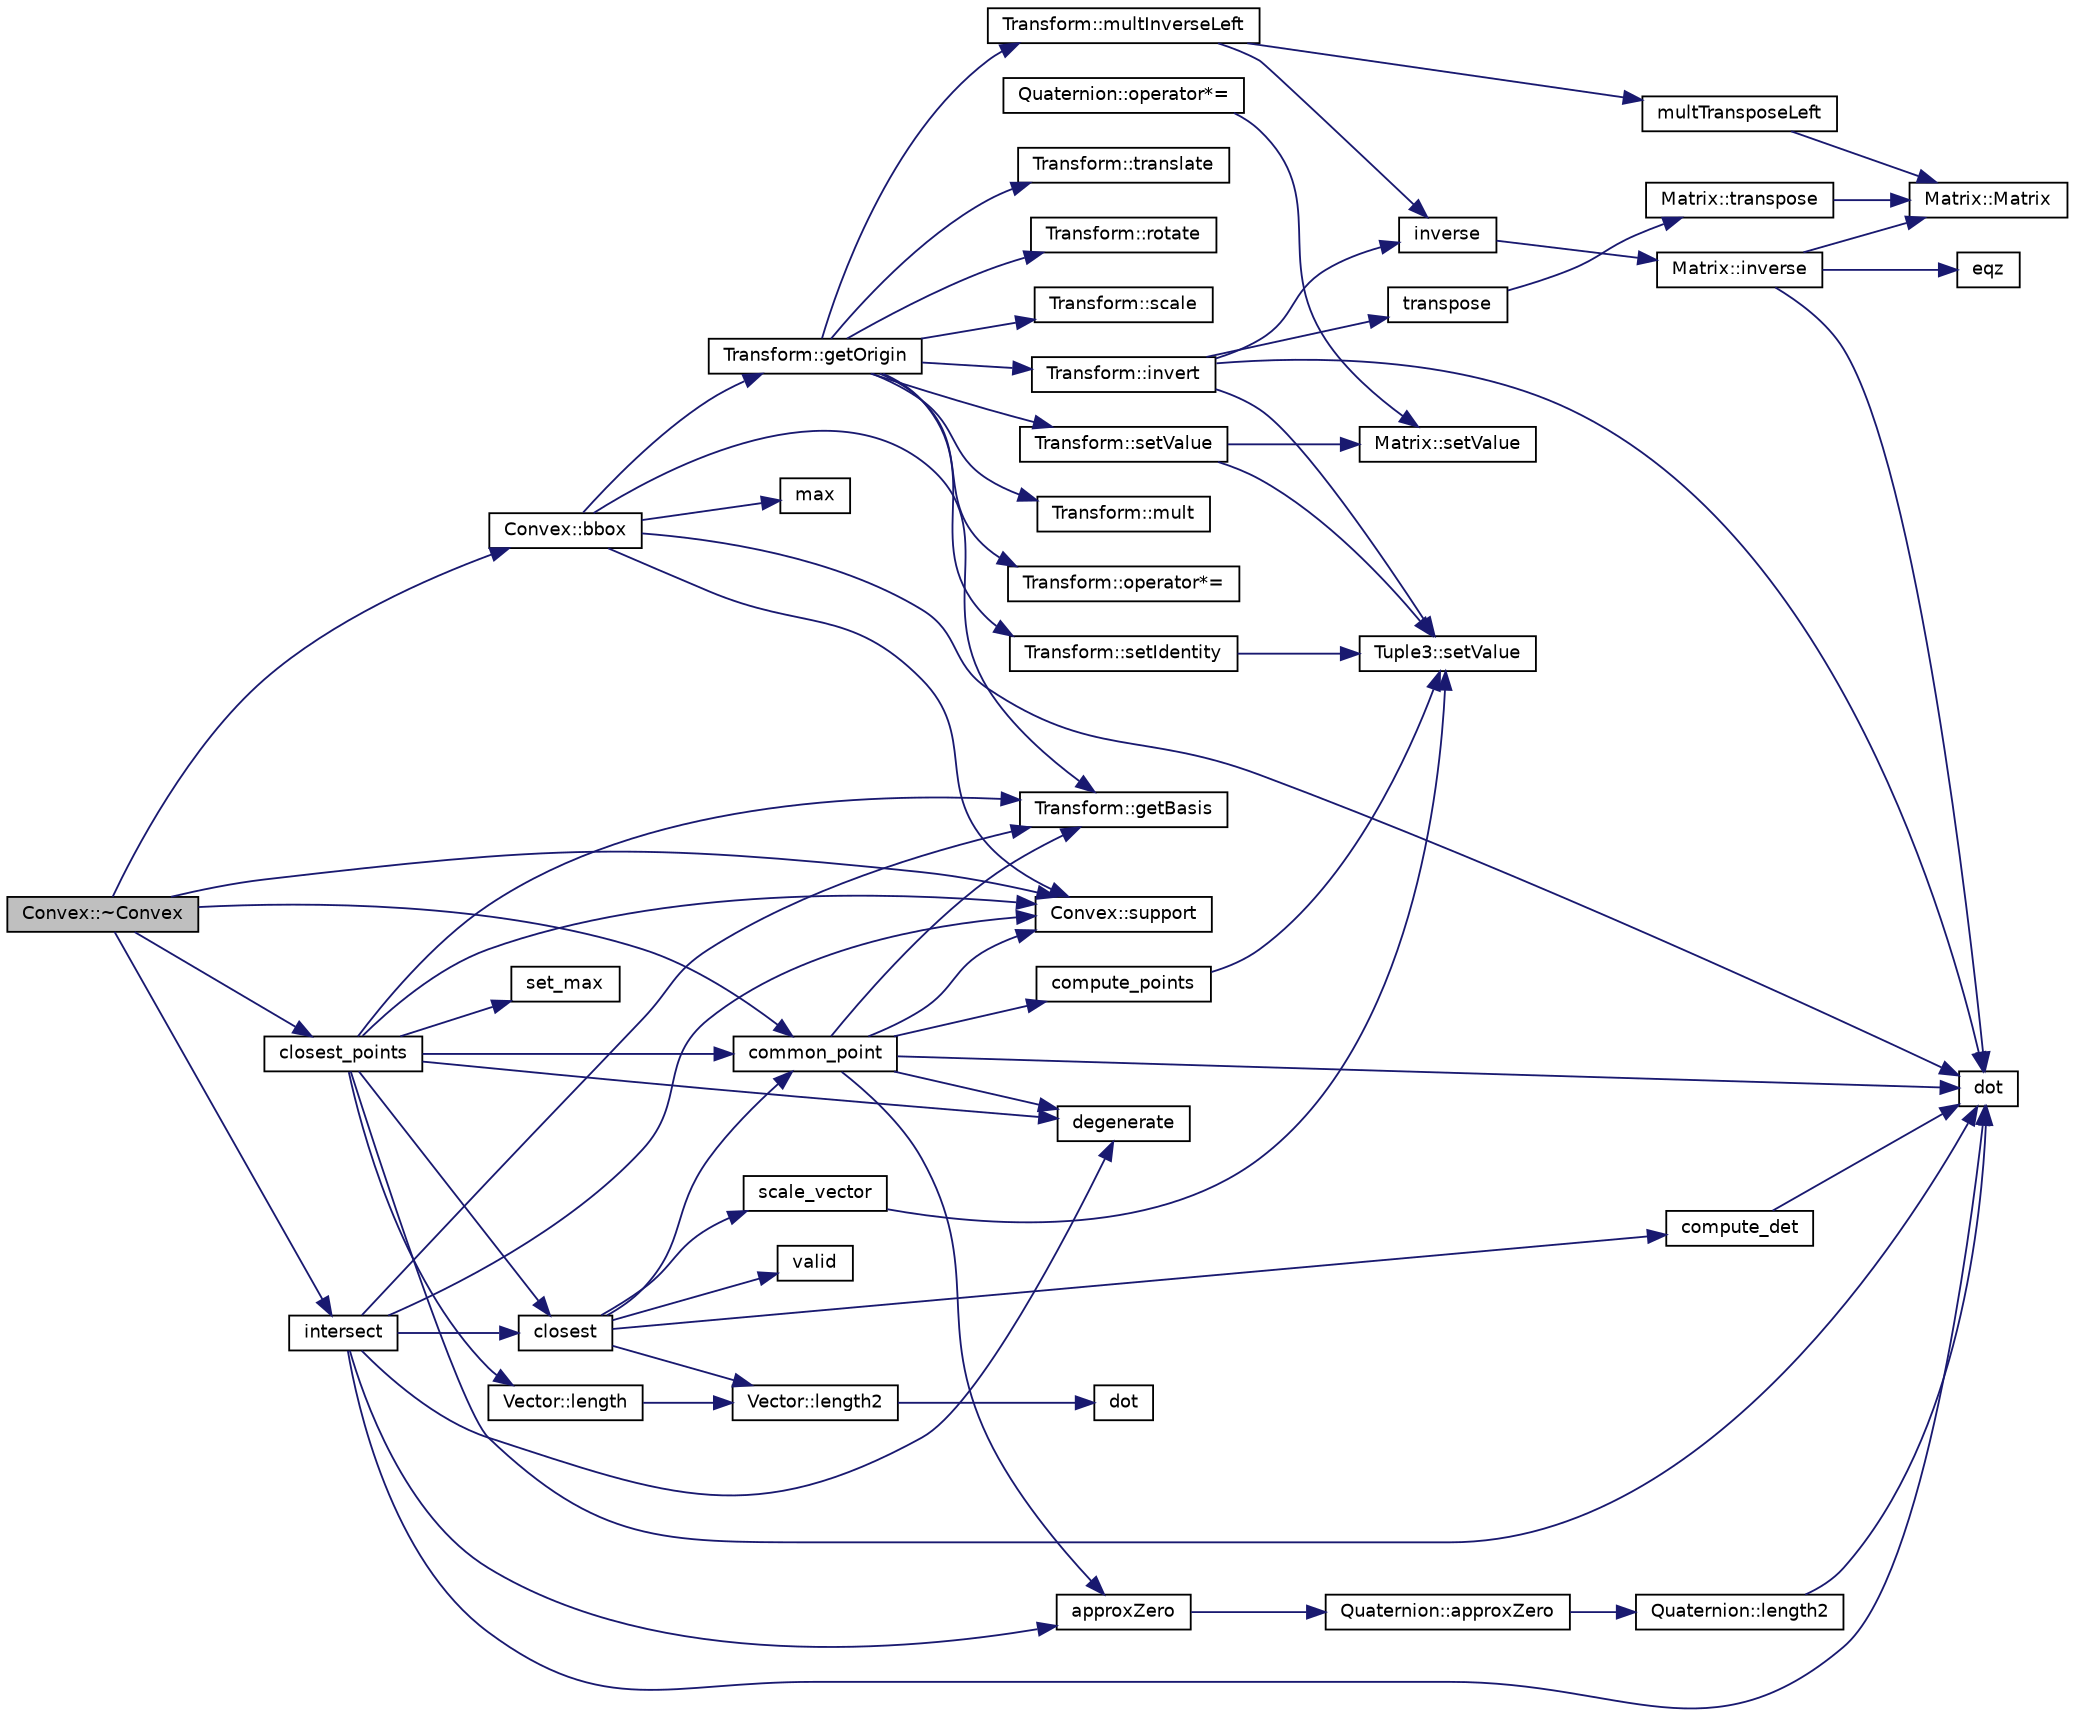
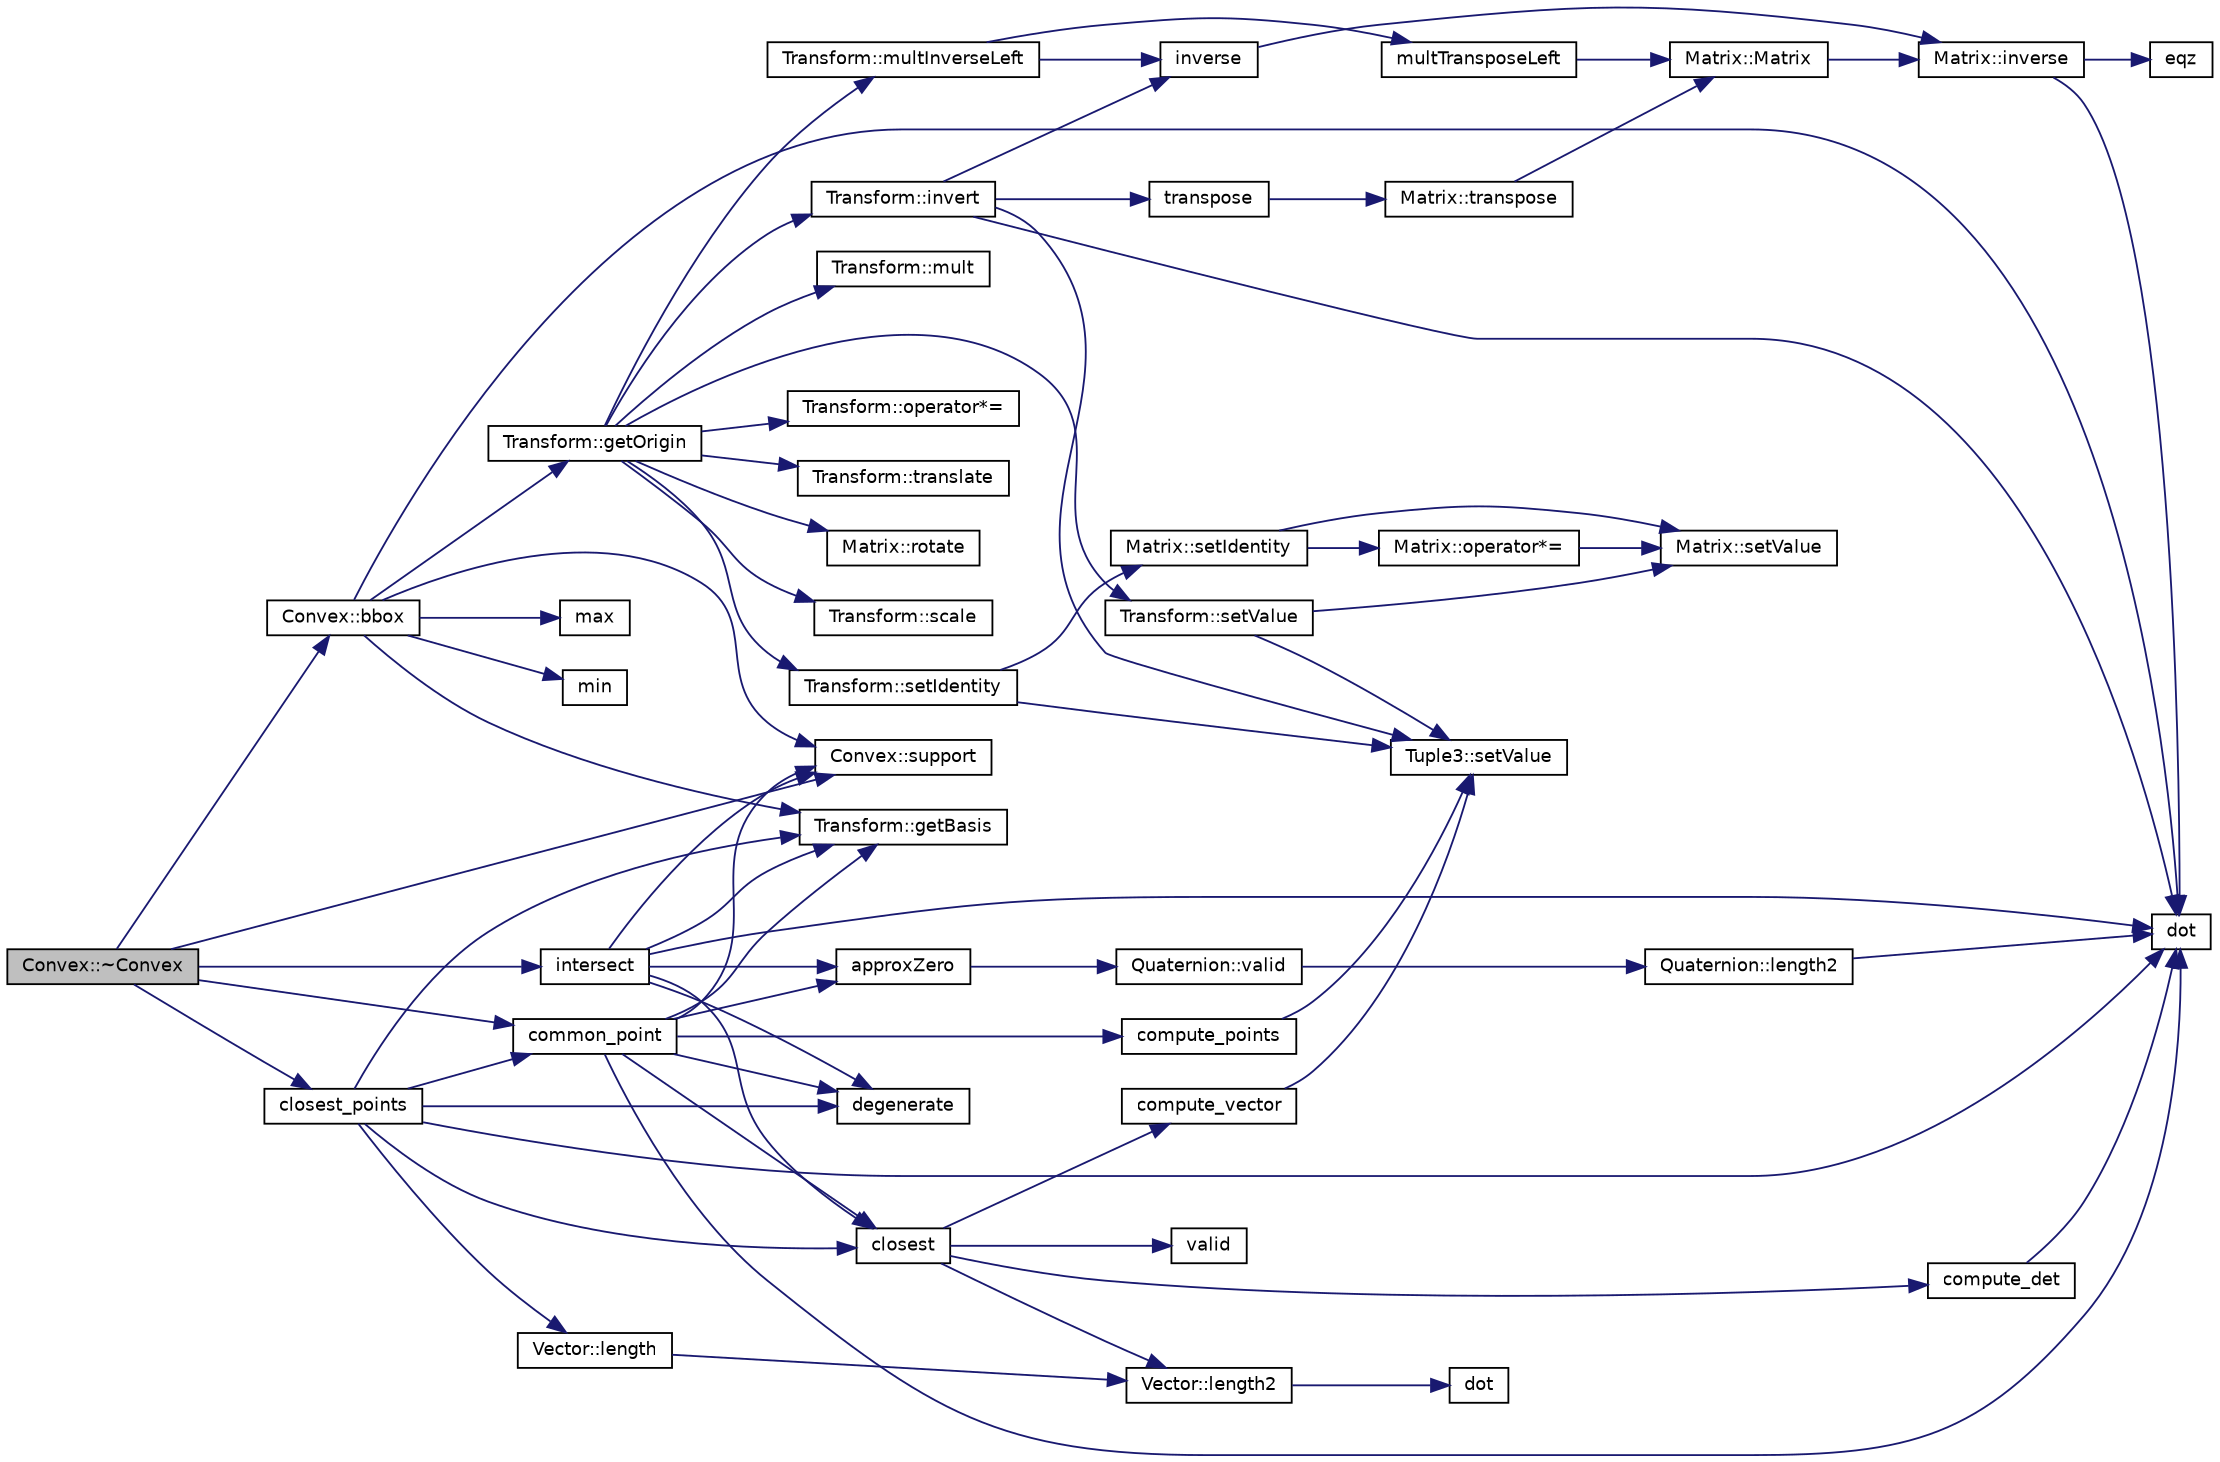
node "Quaternion::operator*=": label "Quaternion::operator*=" -> "Matrix::operator*="
node "Transform::rotate": label "Transform::rotate" -> "Matrix::rotate"
edge "Matrix::inverse" -> "Matrix::Matrix": reversed
node "Matrix::setIdentity": added
node "min": added
edge "closest_points" -> "Convex::support": removed
node "set_max": removed
node "scale_vector": label "scale_vector" -> "compute_vector"
edge "closest" -> "common_point": reversed
node "Quaternion::approxZero": label "Quaternion::approxZero" -> "Quaternion::valid"
